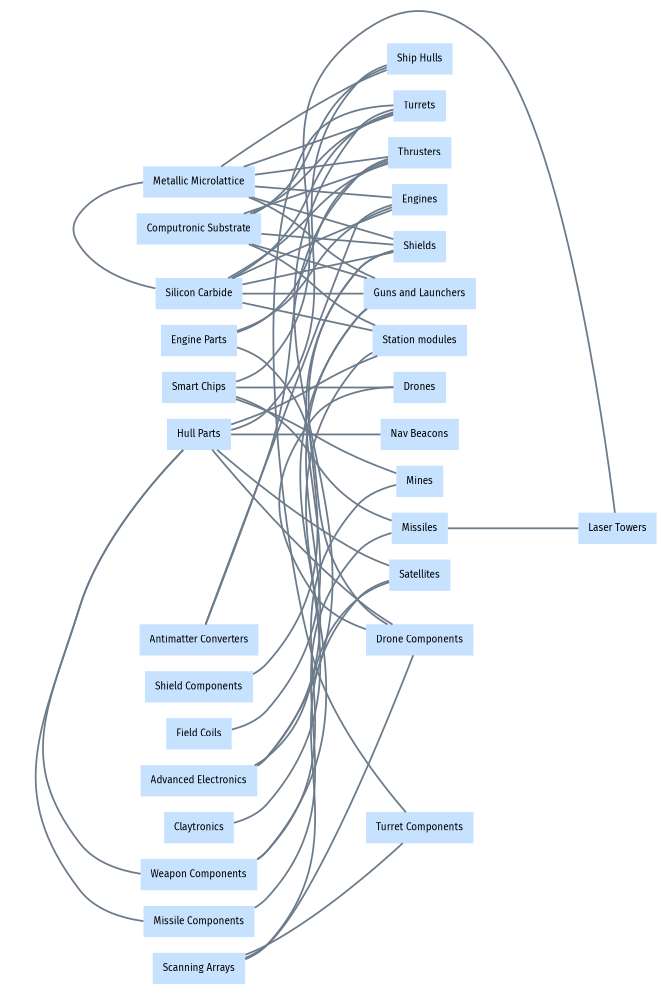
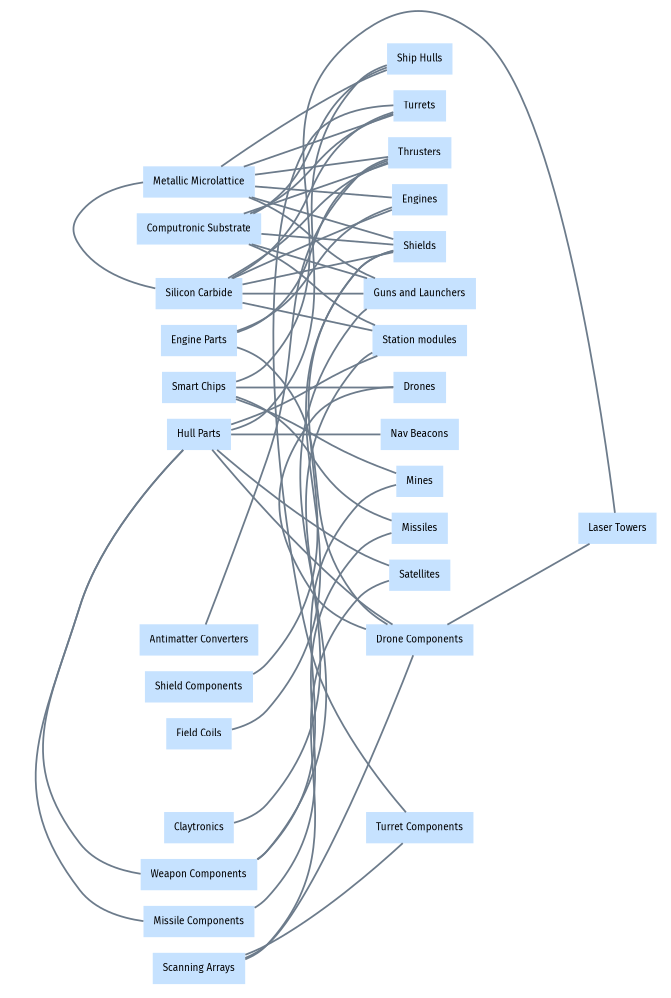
edge "Engines" -- "Antimatter Converters": removed
edge "Missiles" -- "Laser Towers": now "Drone Components" -- "Laser Towers"
node "Advanced Electronics": removed
